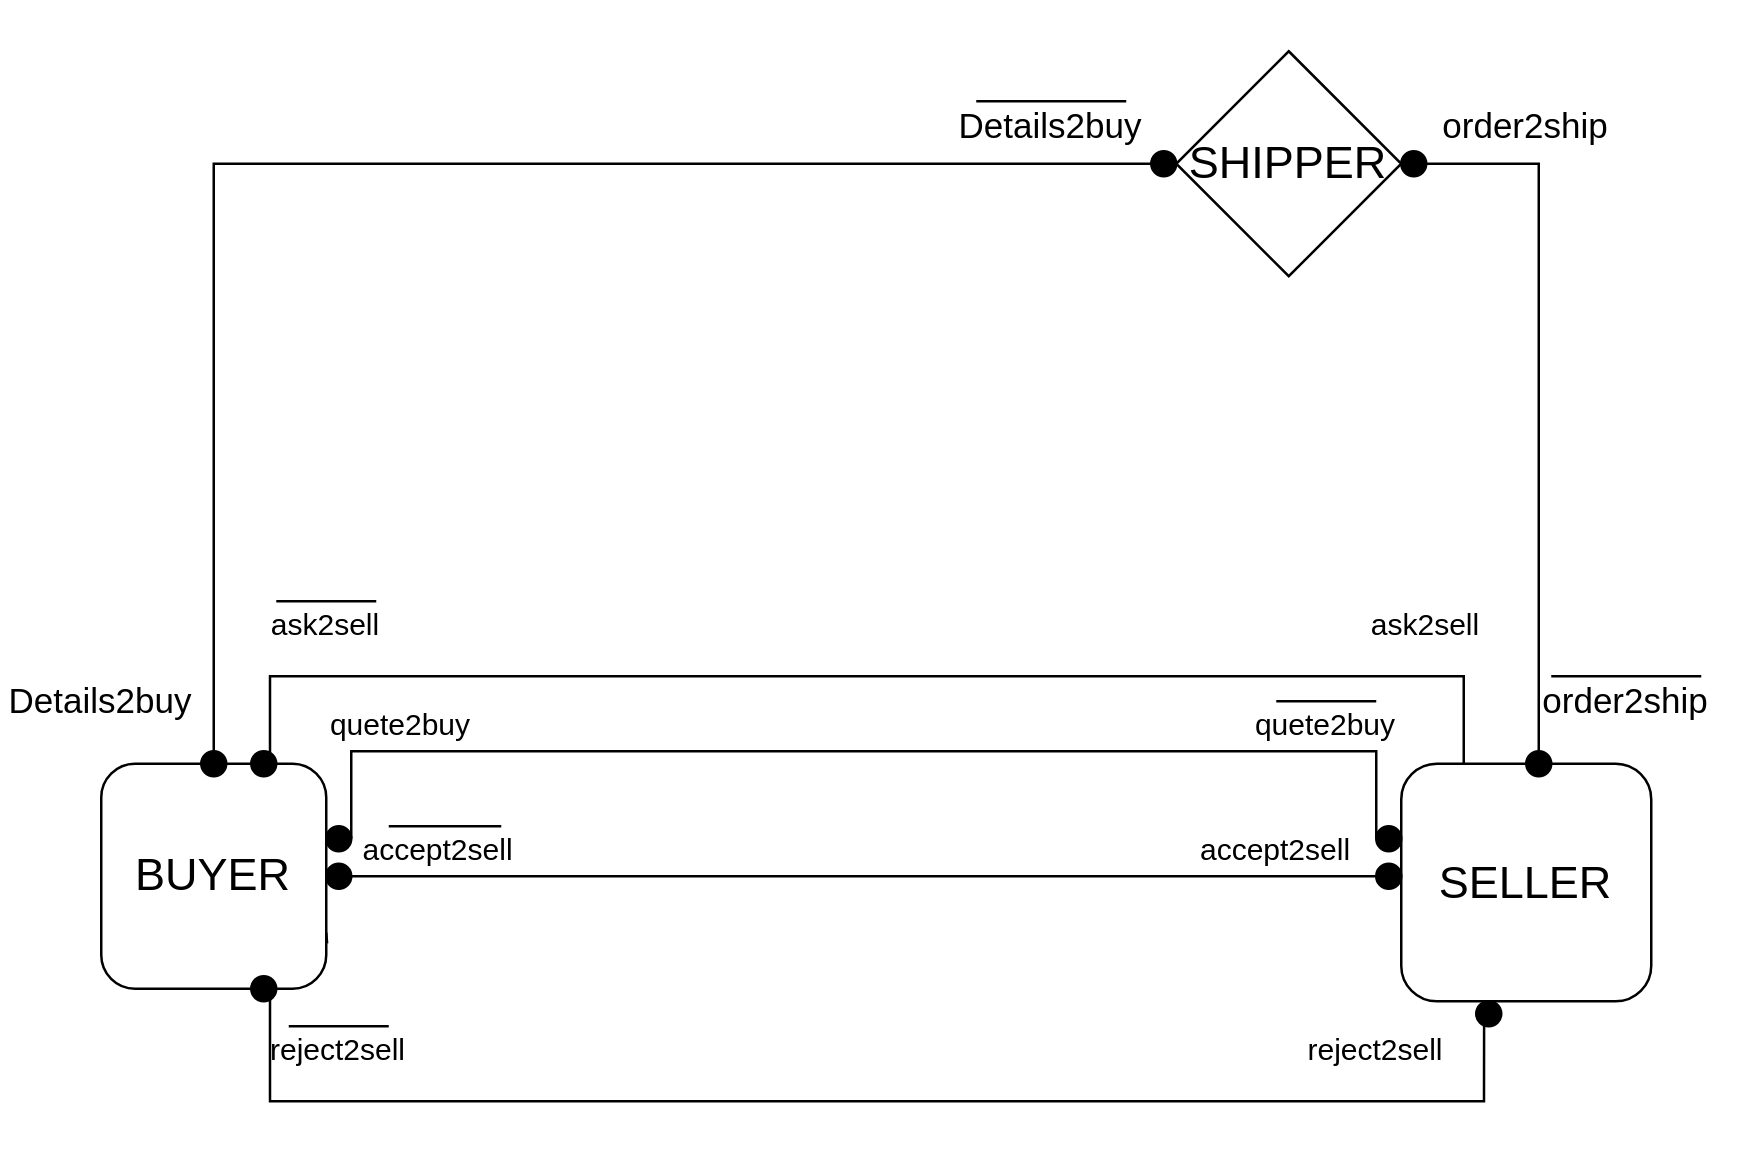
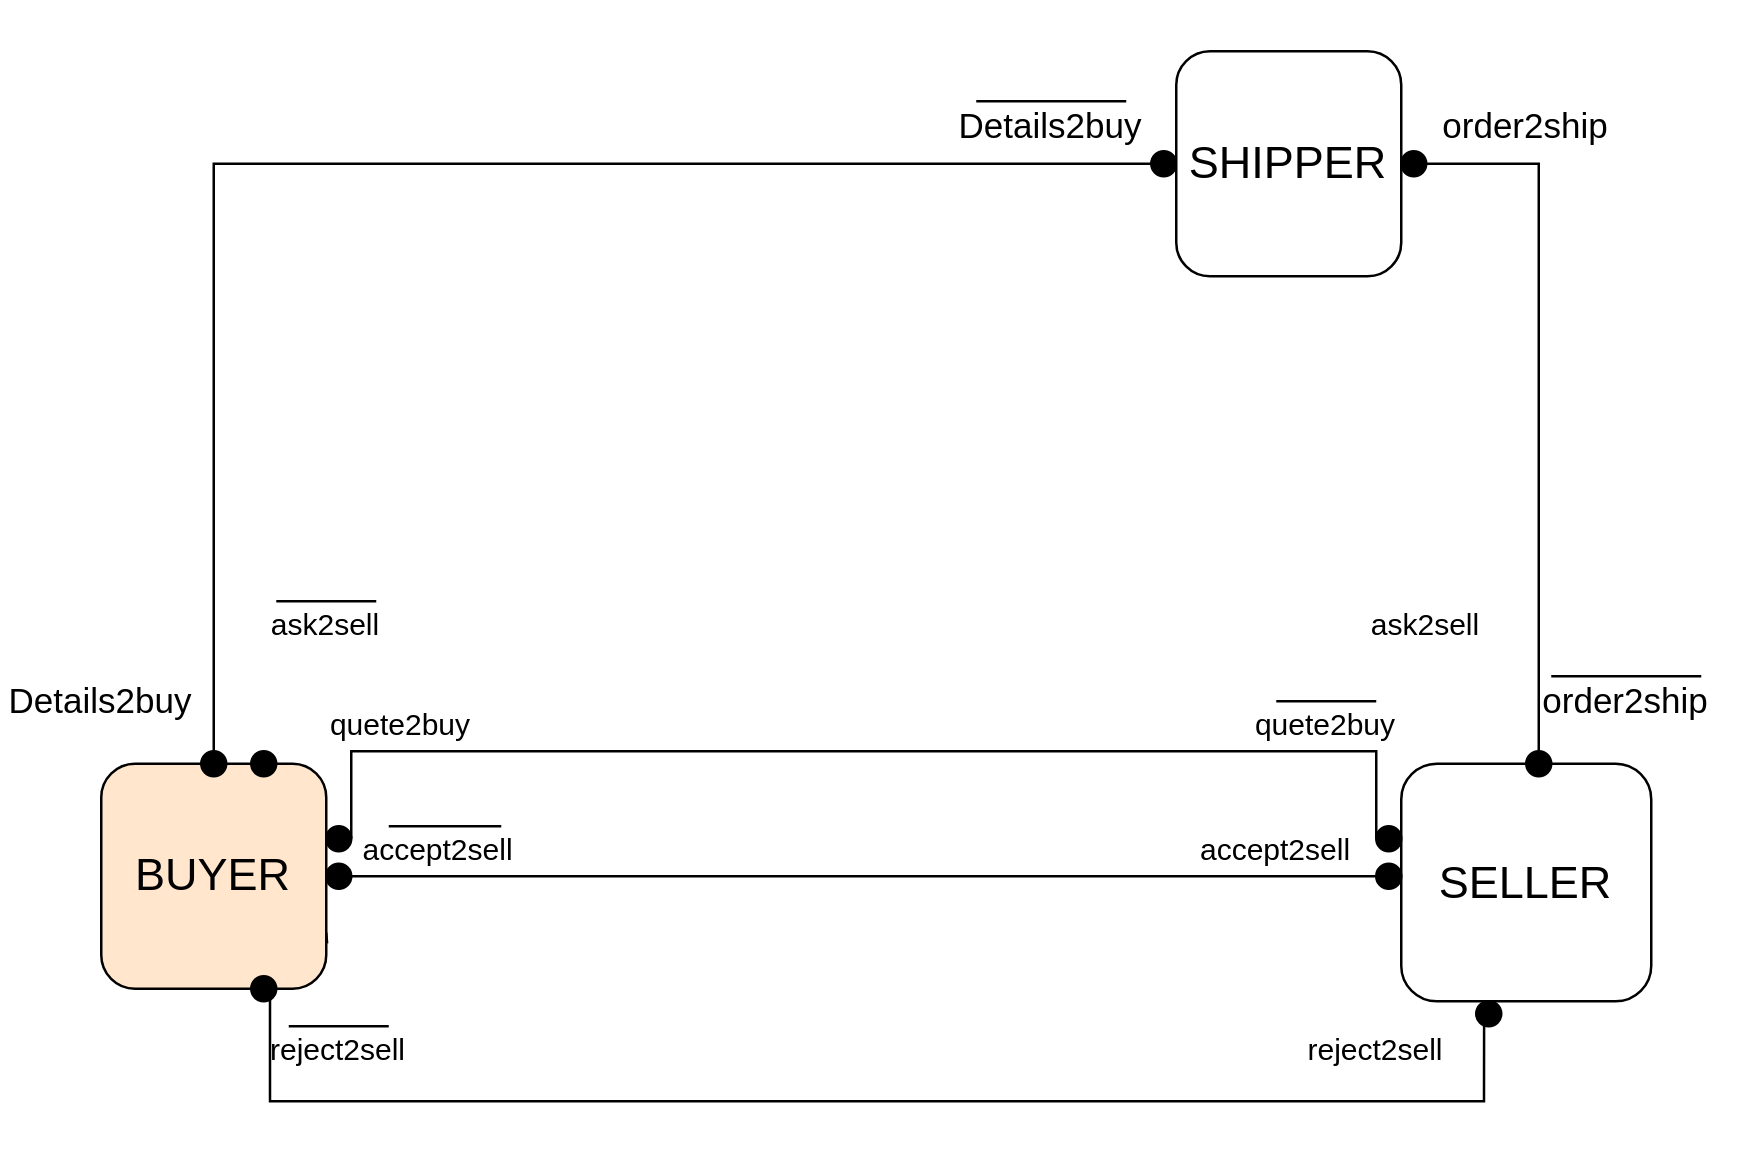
node "SHIPPER": shape diamond -> rounded rectangle
edge "BUYER" -- "SELLER": removed
node "BUYER": fillcolor #ffffff -> #ffe6cc
